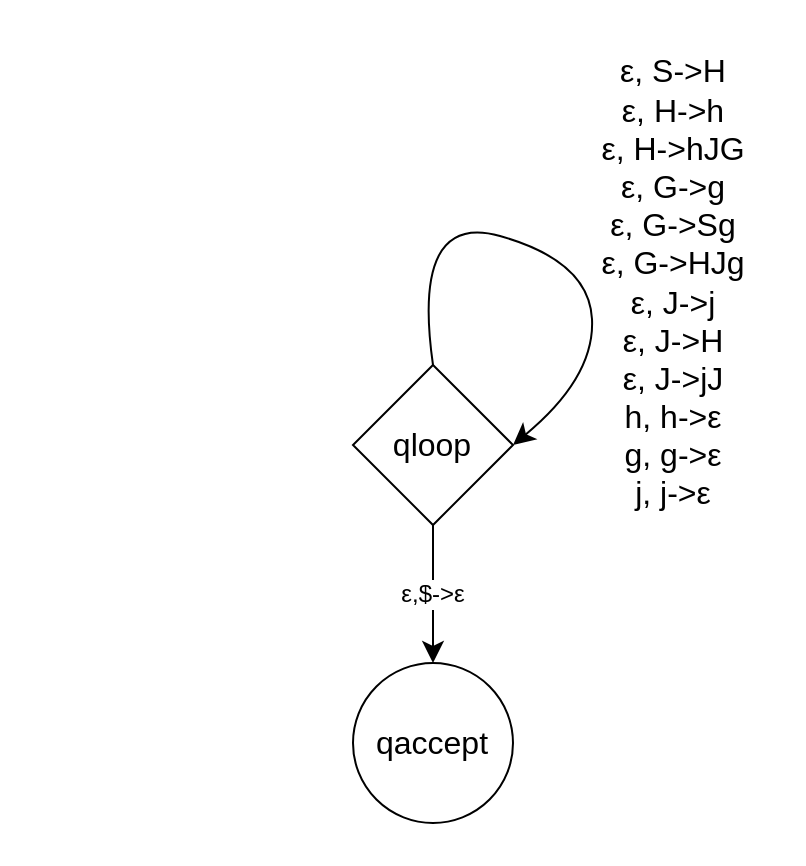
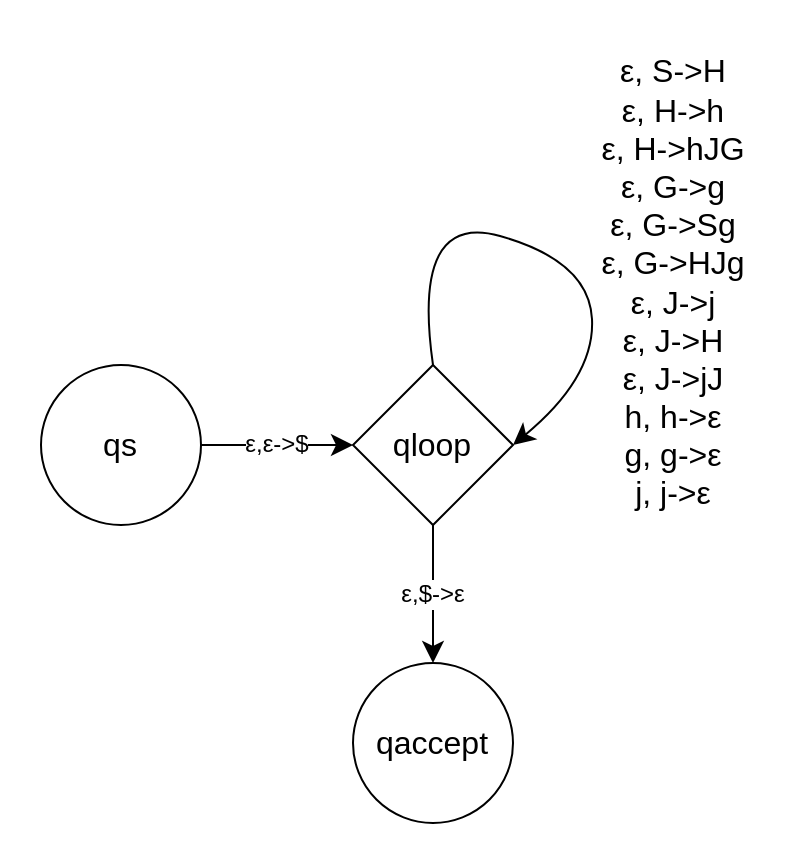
node "qs": added
edge "qs" -> "qloop": added, label "ε,ε->$"
